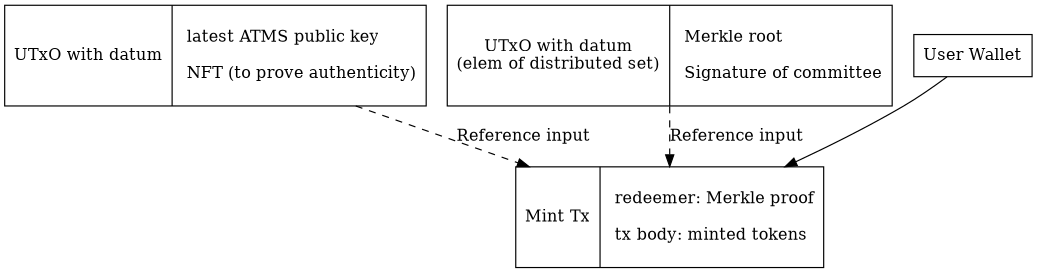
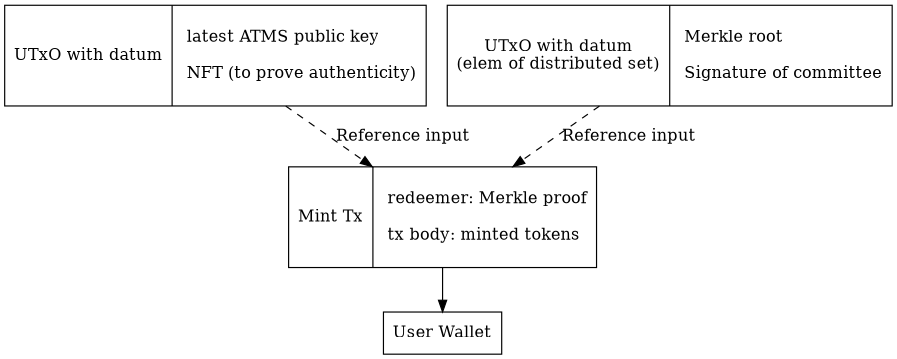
edge "User Wallet" -> "Mint Tx": reversed
